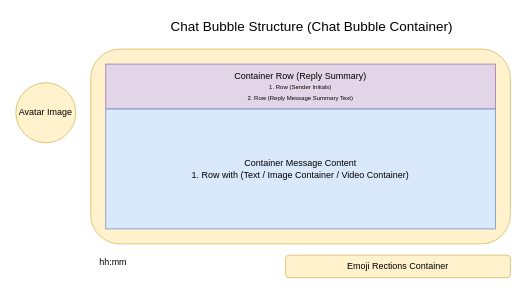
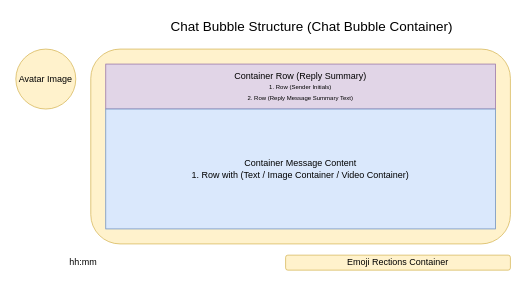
node "Avatar Image": moved (45, 113) -> (45, 79)
node "hh:mm": moved (113, 263) -> (83, 263)
node "Emoji Rections Container": size 225x23 -> 225x15
